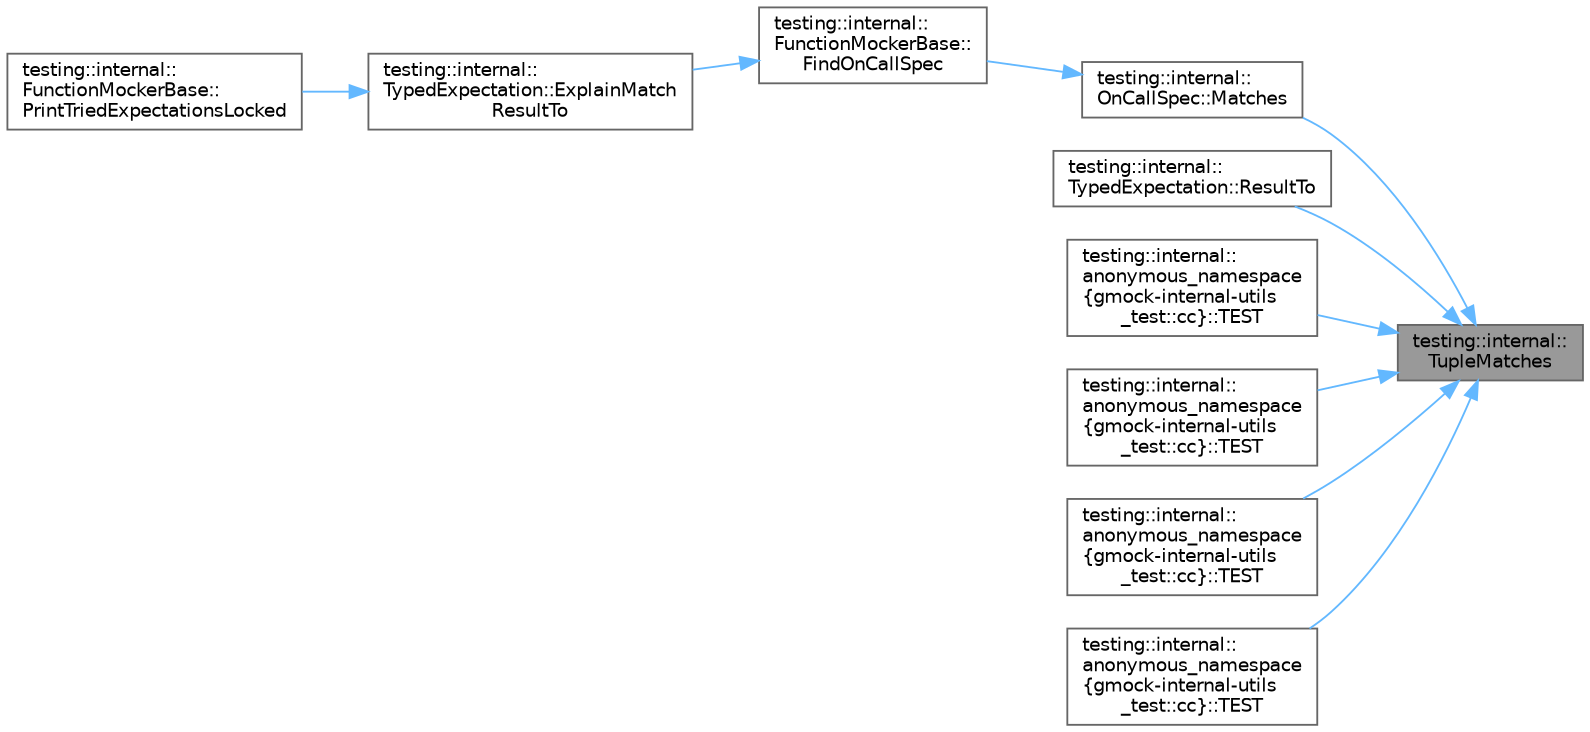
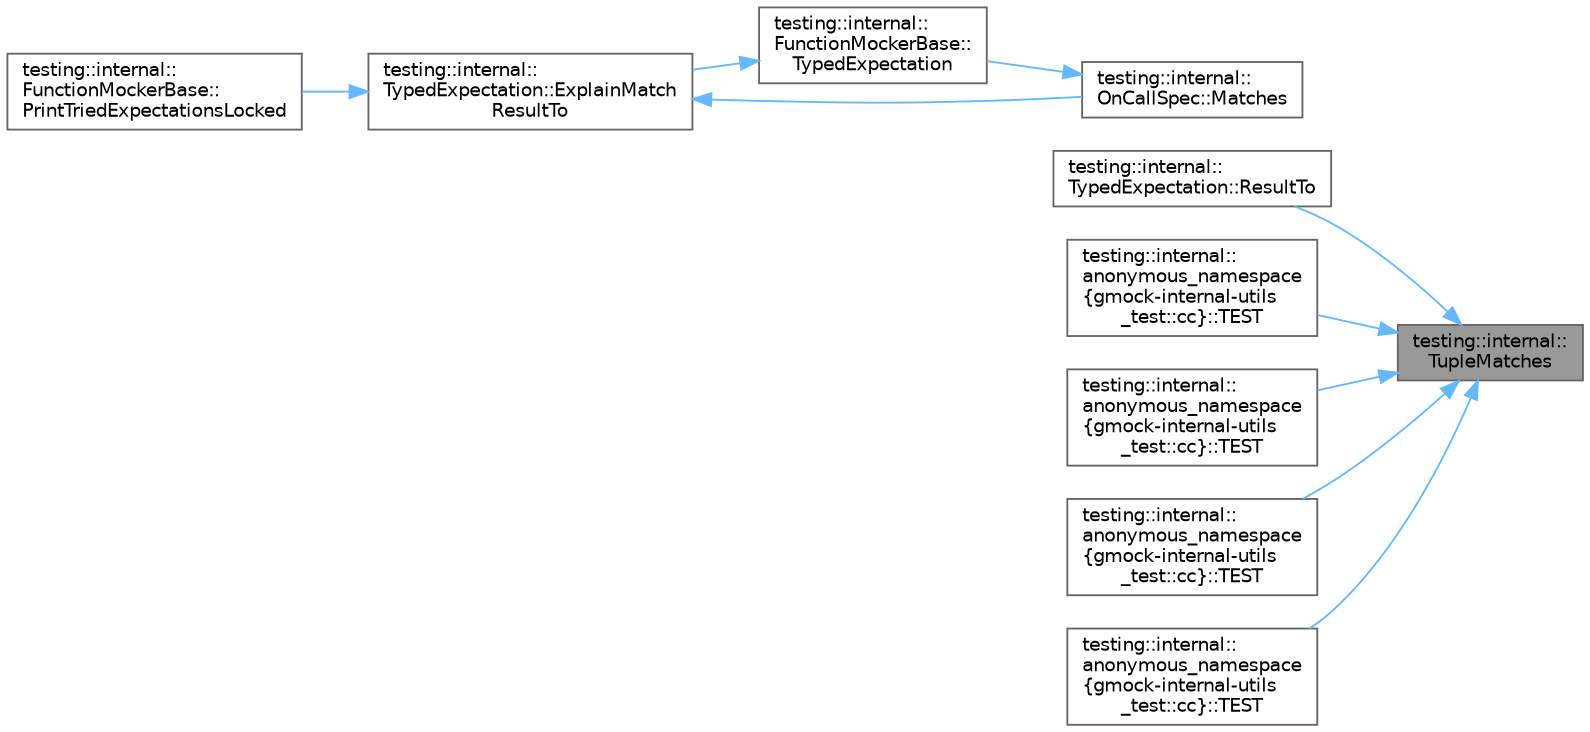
node "testing::internal:: FunctionMockerBase:: FindOnCallSpec": label "testing::internal:: FunctionMockerBase:: FindOnCallSpec" -> "testing::internal:: FunctionMockerBase:: TypedExpectation"
edge "testing::internal:: OnCallSpec::Matches" -> "testing::internal:: TupleMatches": now "testing::internal:: OnCallSpec::Matches" -> "testing::internal:: TypedExpectation::ExplainMatch ResultTo"
